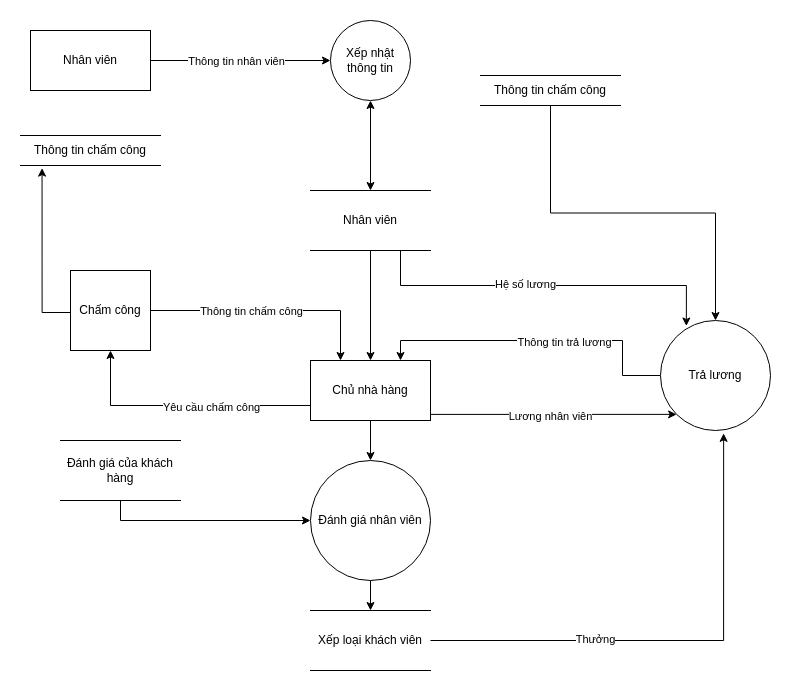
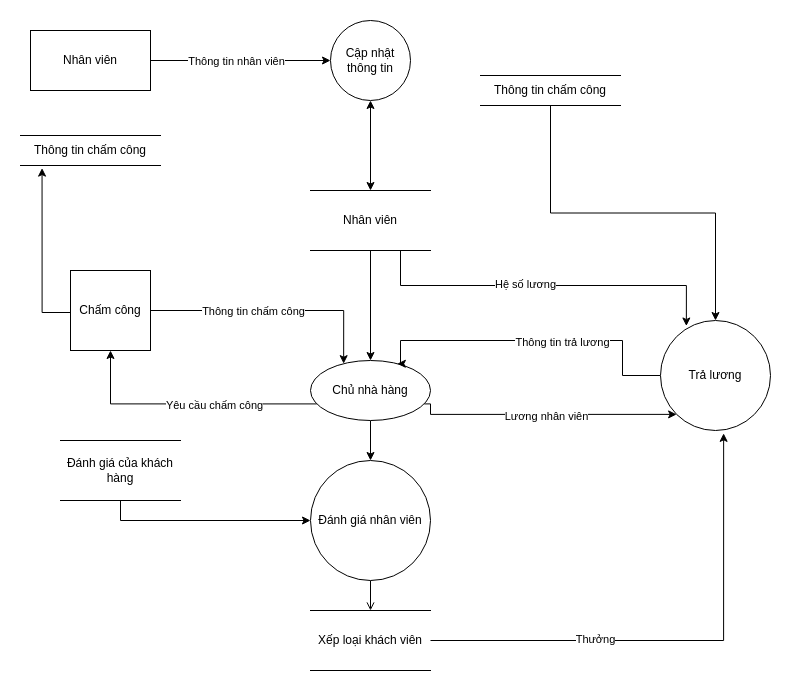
node "Xếp nhật thông tin": label "Xếp nhật thông tin" -> "Cập nhật thông tin"
node "Chủ nhà hàng": shape rectangle -> ellipse
edge "Đánh giá nhân viên" -> "Xếp loại khách viên": arrowhead classic -> open
